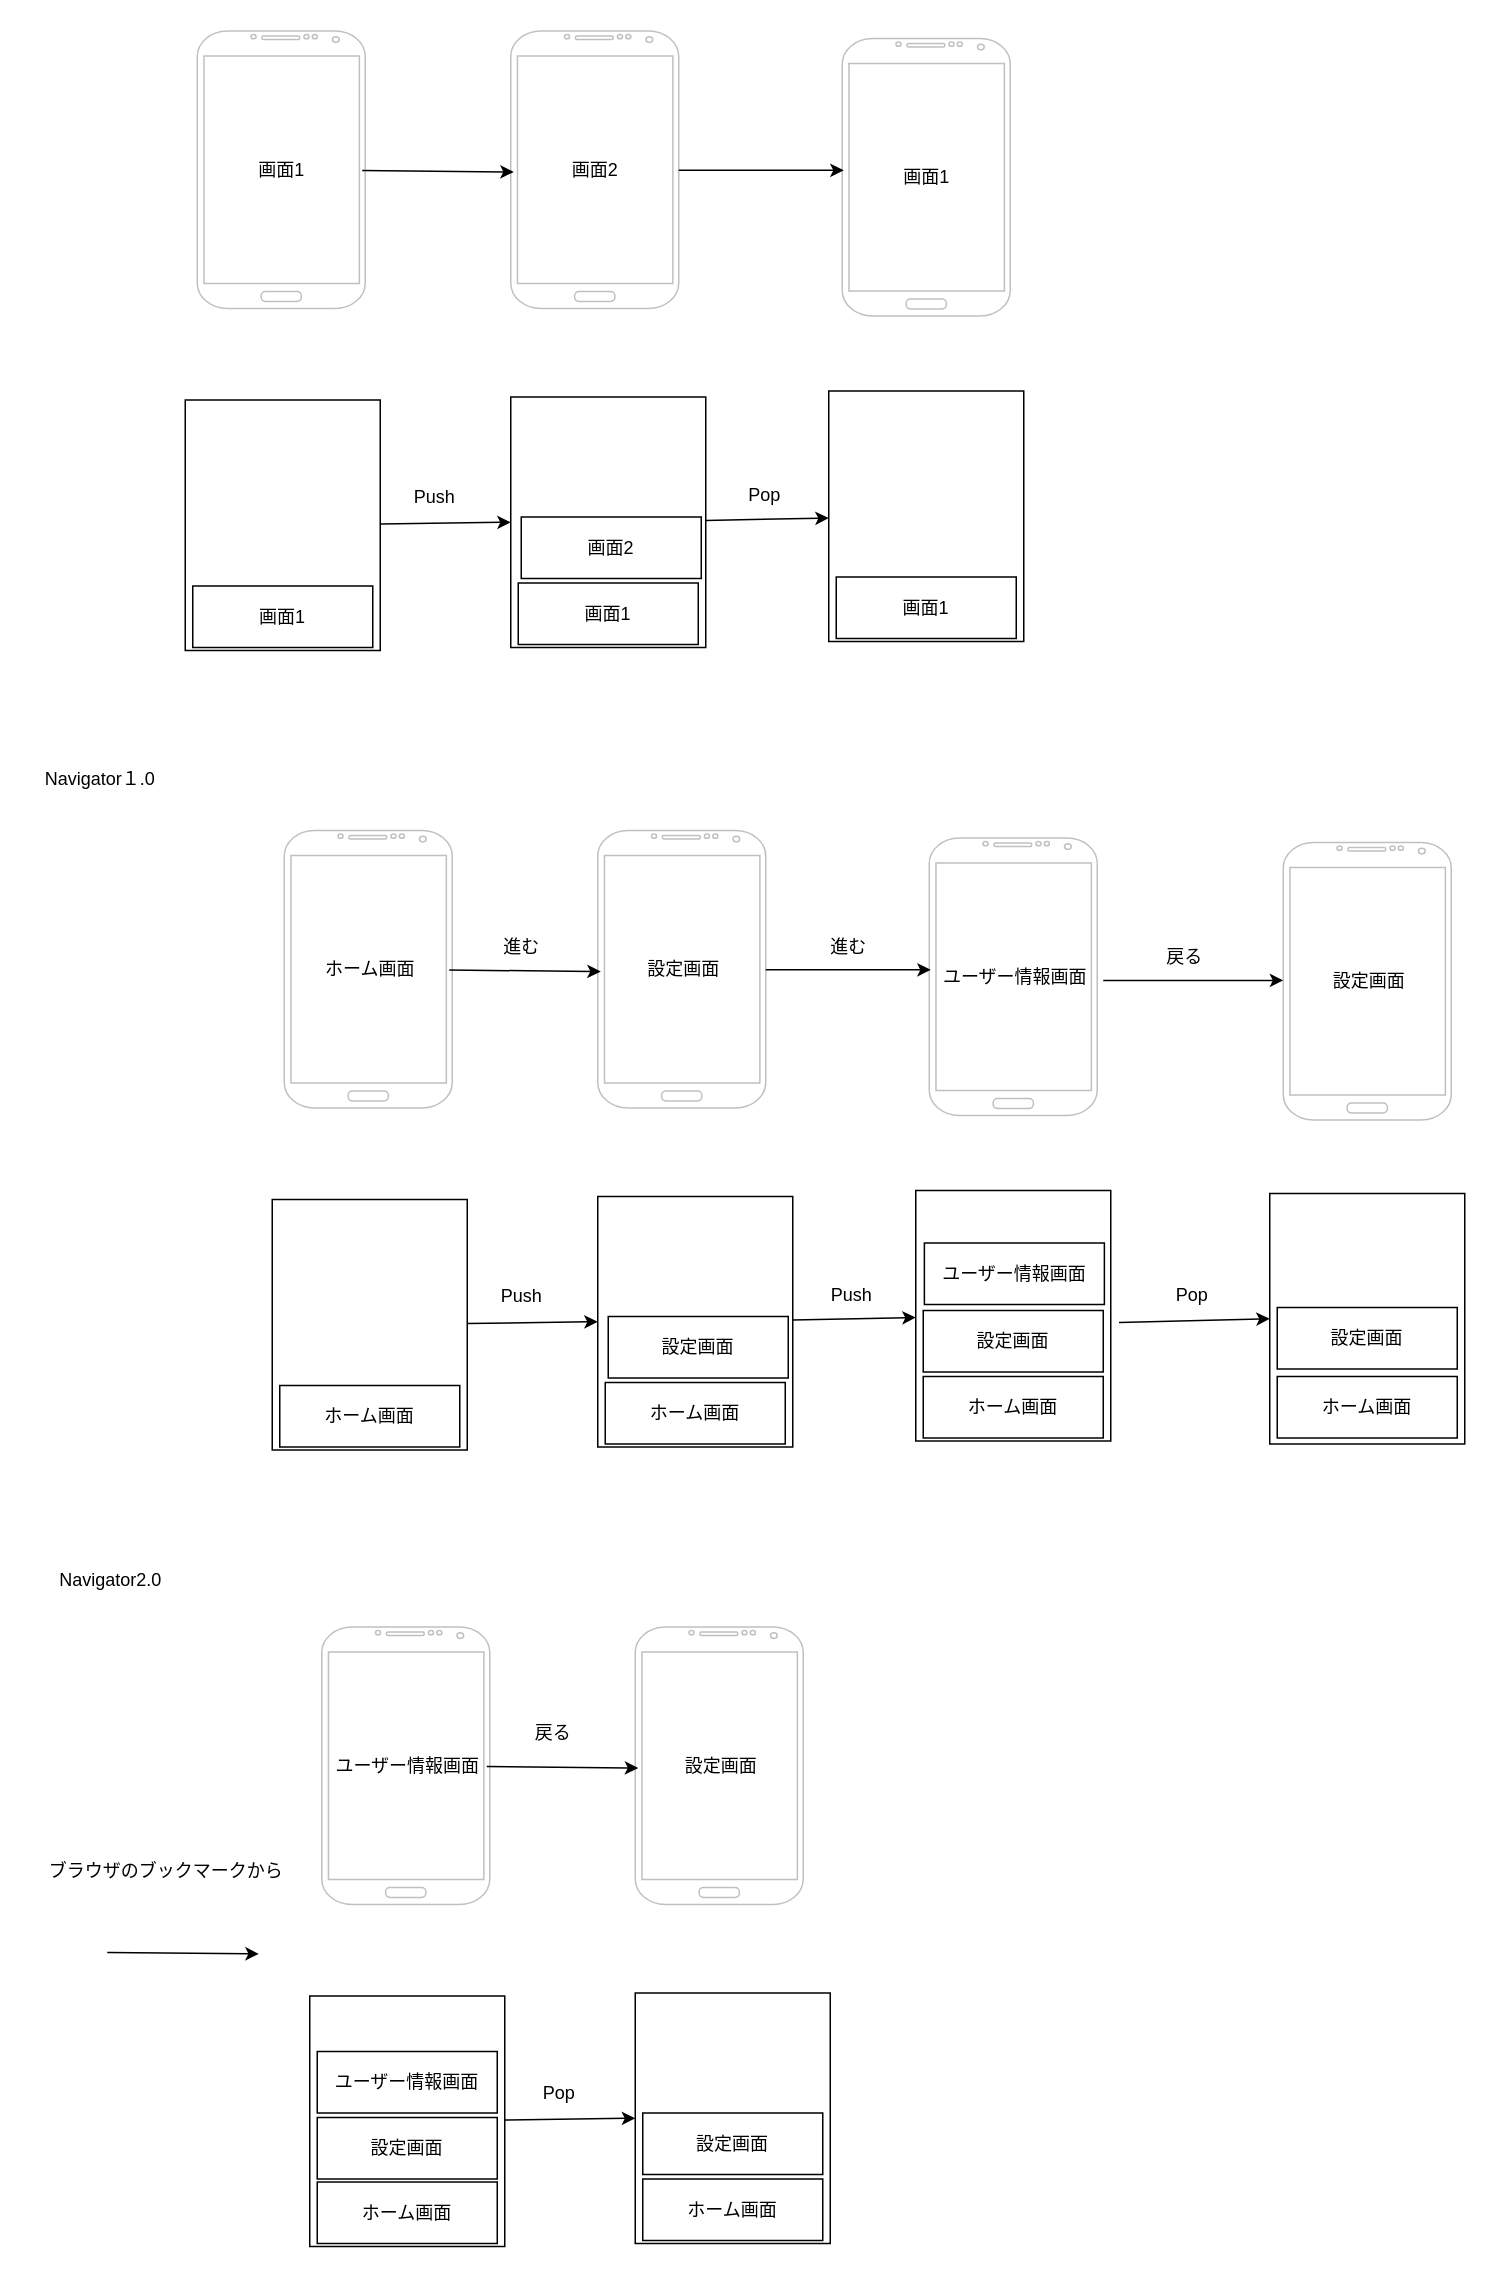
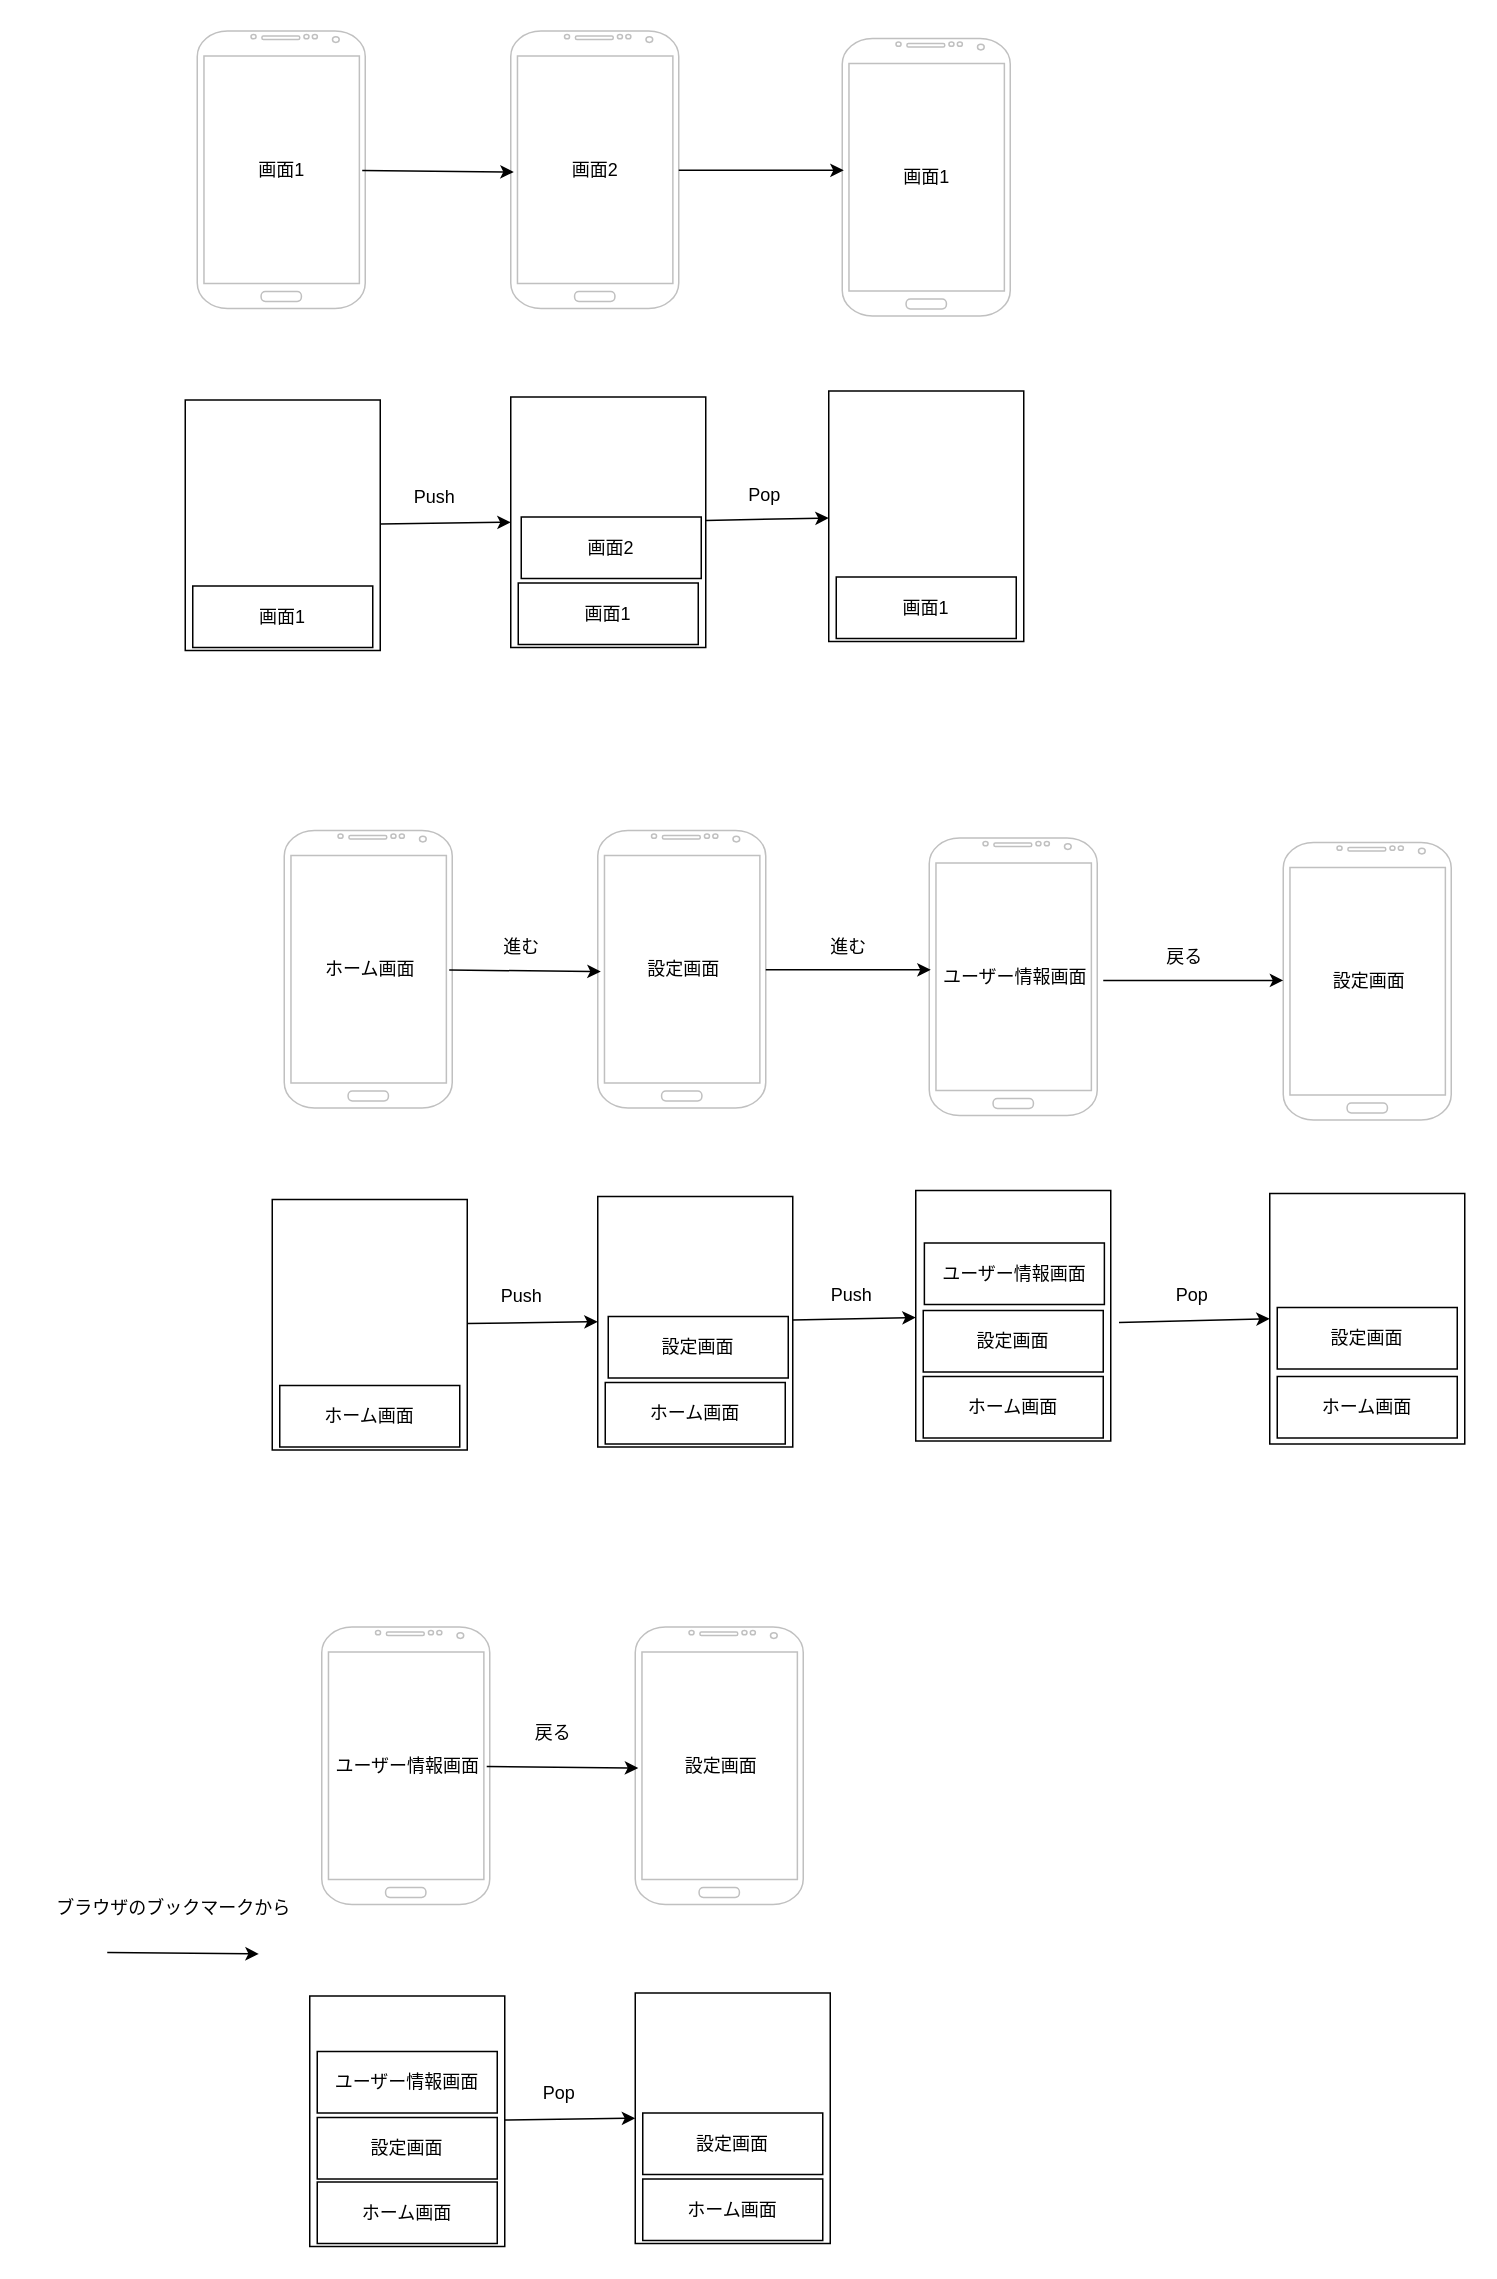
node "Navigator１.0": removed
node "Navigator2.0": removed
node "ブラウザのブックマークから": moved (166, 1871) -> (173, 1909)
